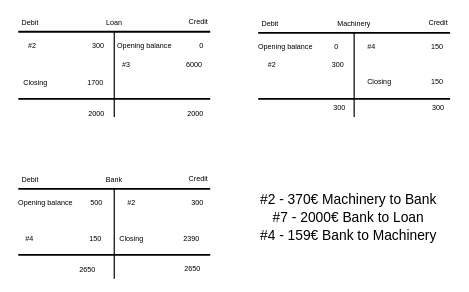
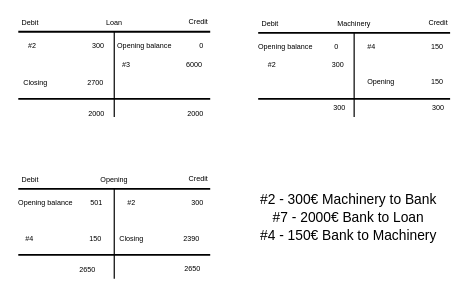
node "Closing 150": label "Closing 150" -> "Opening 150"
node "Closing 1700": label "Closing 1700" -> "Closing 2700"
node "Bank": label "Bank" -> "Opening"
node "#2 - 370€ Machinery to Bank": label "#2 - 370€ Machinery to Bank" -> "#2 - 300€ Machinery to Bank"
node "500": label "500" -> "501"
node "#4 - 159€ Bank to Machinery": label "#4 - 159€ Bank to Machinery" -> "#4 - 150€ Bank to Machinery"
